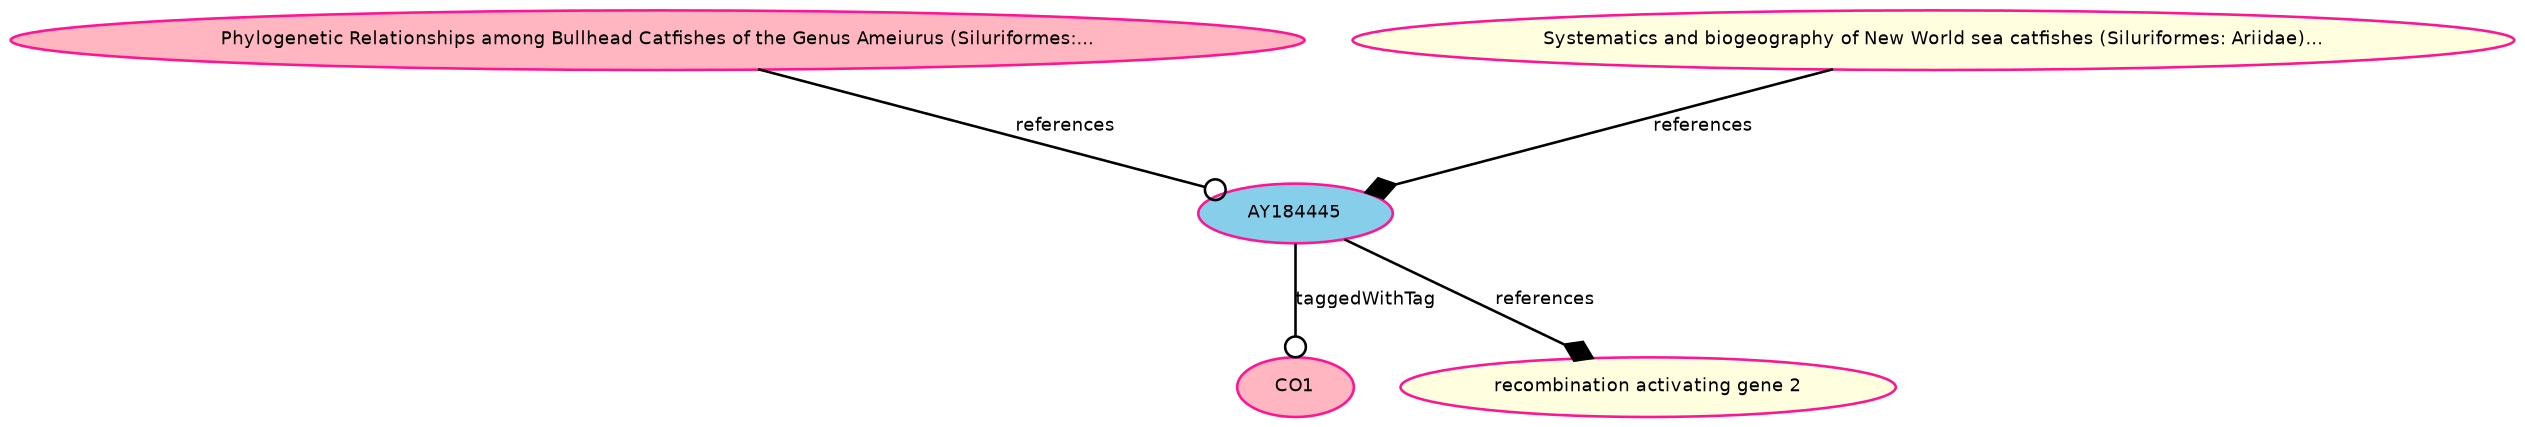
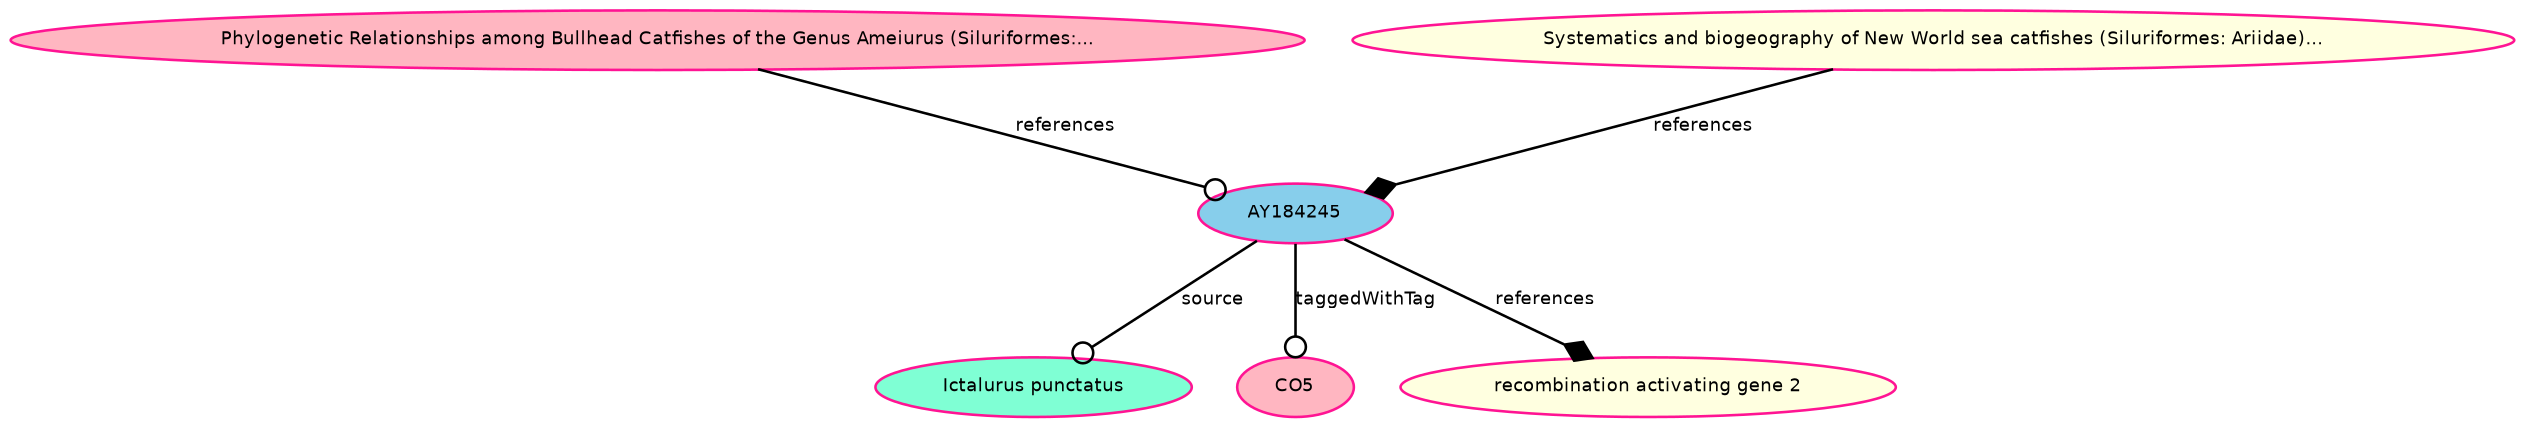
node "AY184445": label "AY184445" -> "AY184245"
node "Ictalurus punctatus": added
node "CO1": label "CO1" -> "CO5"
